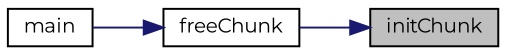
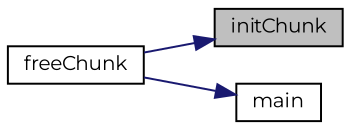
edge "main" -> "freeChunk": reversed
